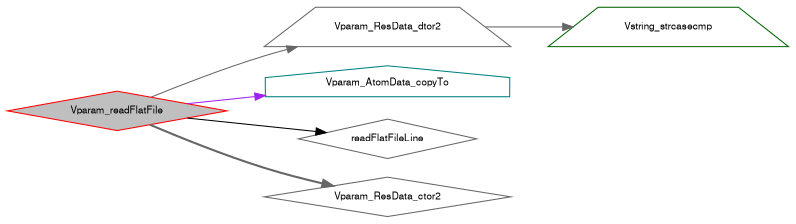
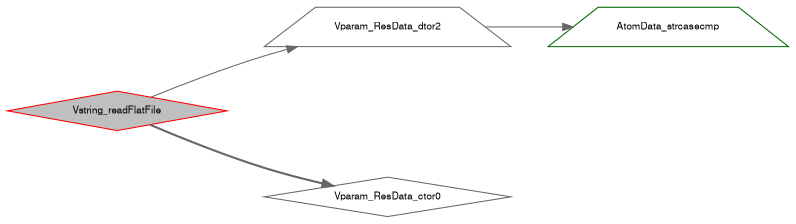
node "Vstring_strcasecmp": label "Vstring_strcasecmp" -> "AtomData_strcasecmp"
node "Vparam_AtomData_copyTo": removed
node "Vparam_readFlatFile": label "Vparam_readFlatFile" -> "Vstring_readFlatFile"
node "readFlatFileLine": removed
node "Vparam_ResData_ctor2": label "Vparam_ResData_ctor2" -> "Vparam_ResData_ctor0"
